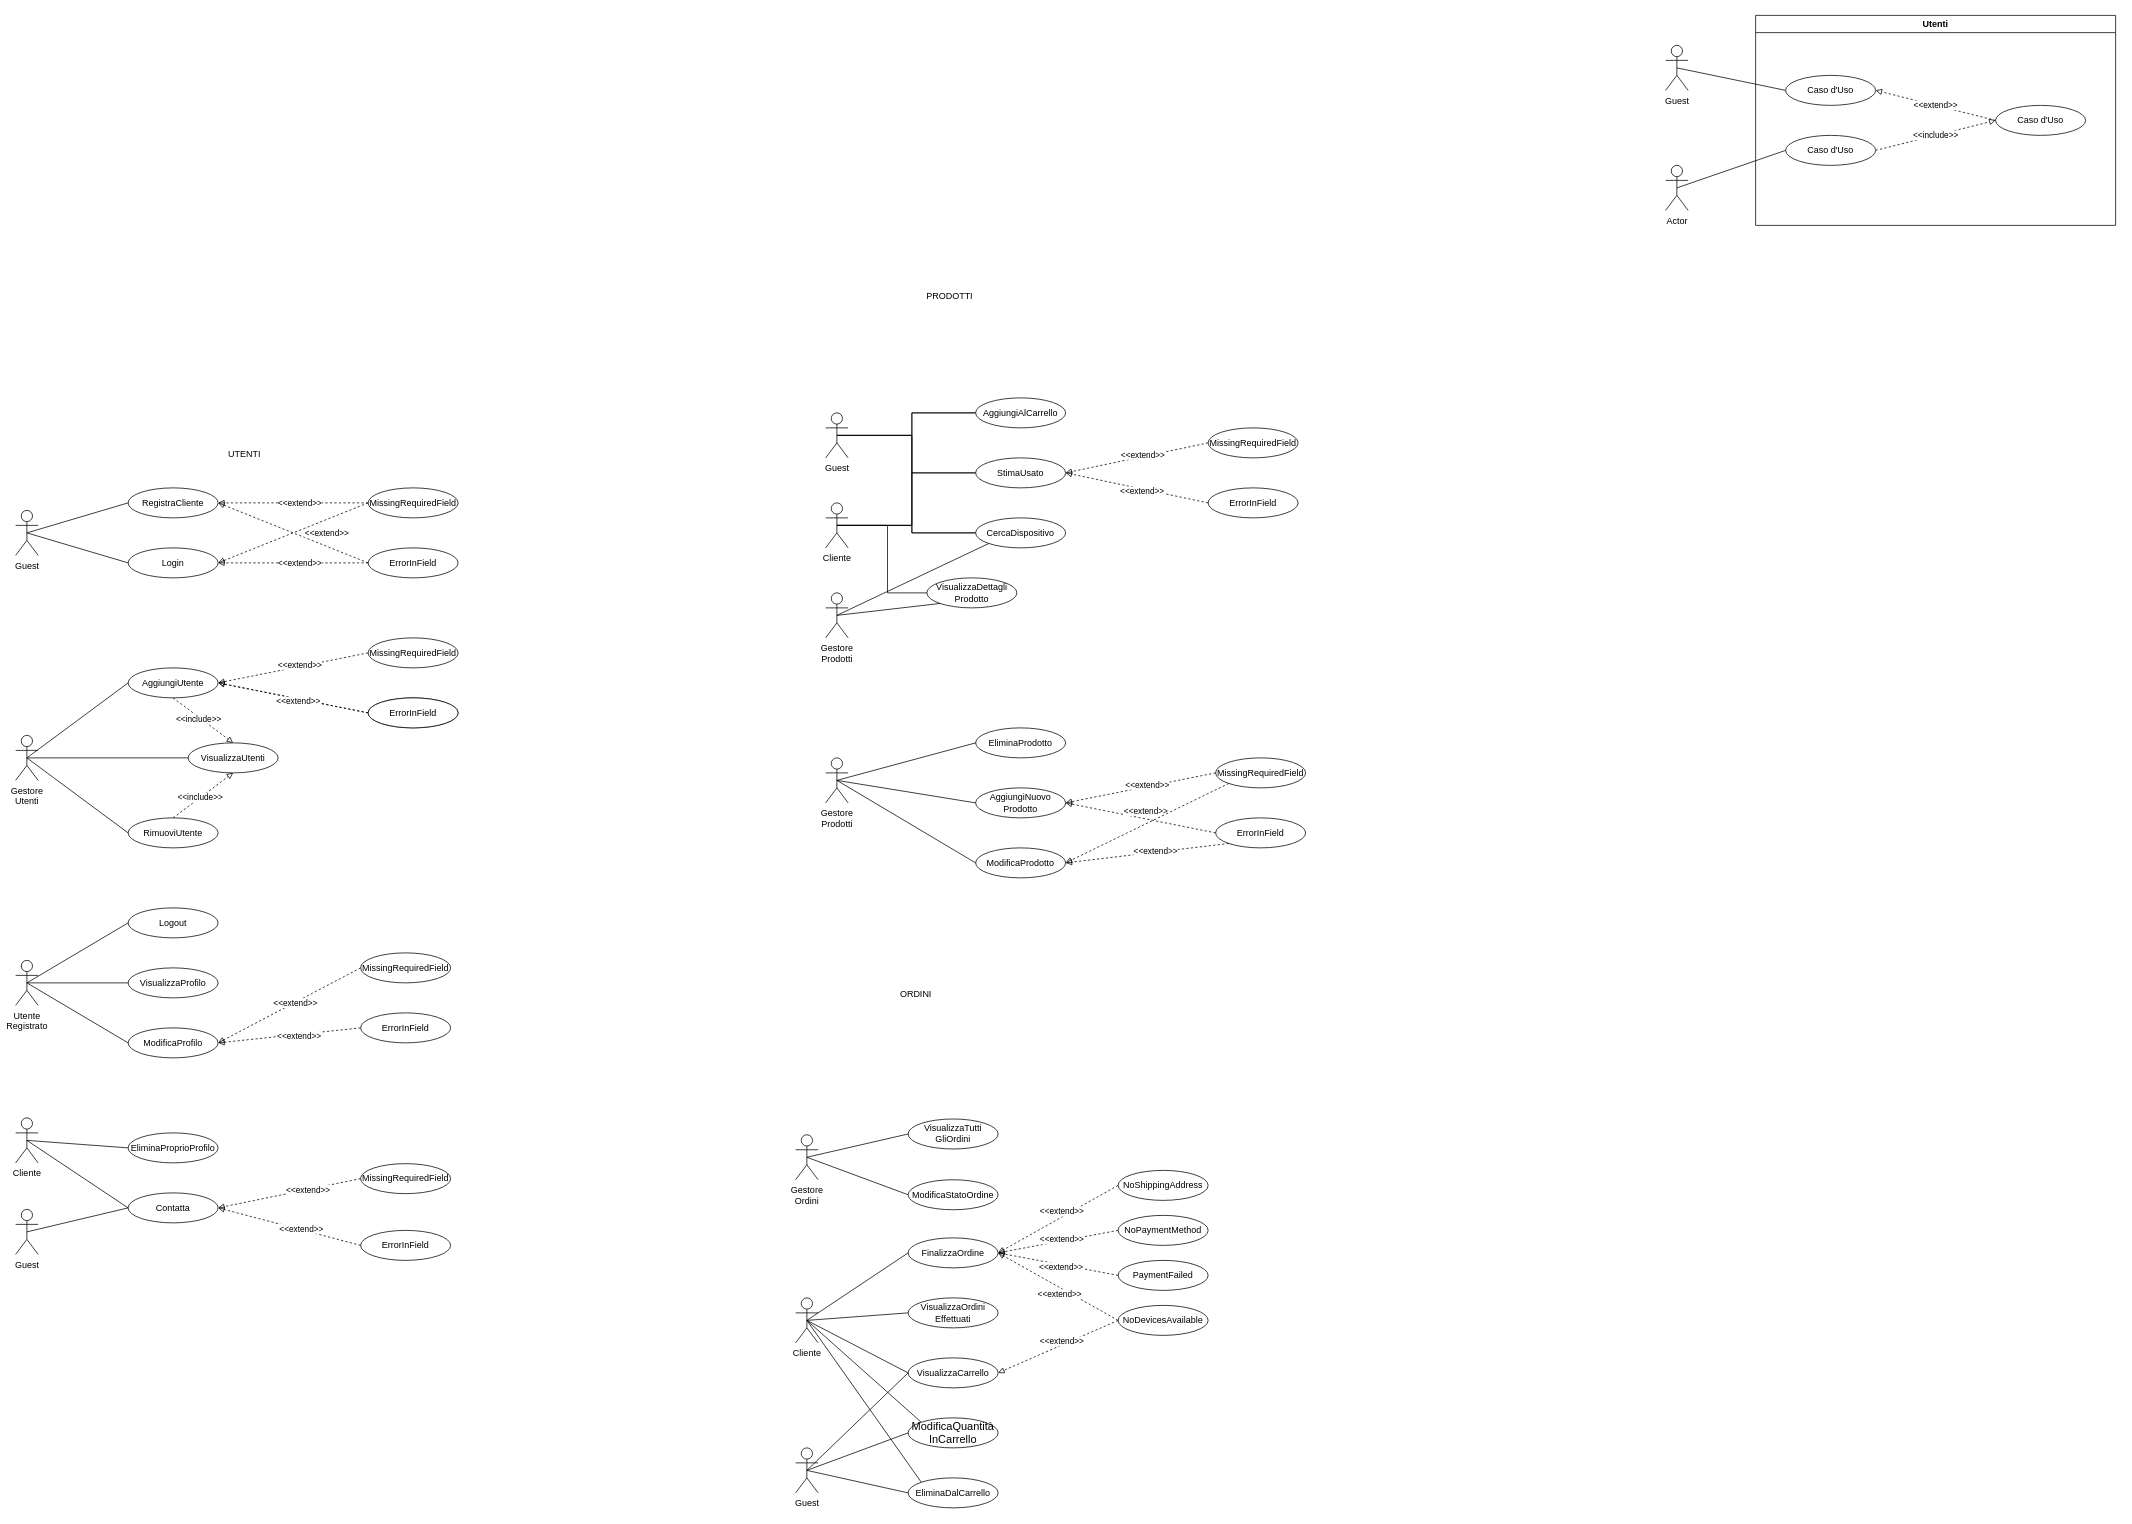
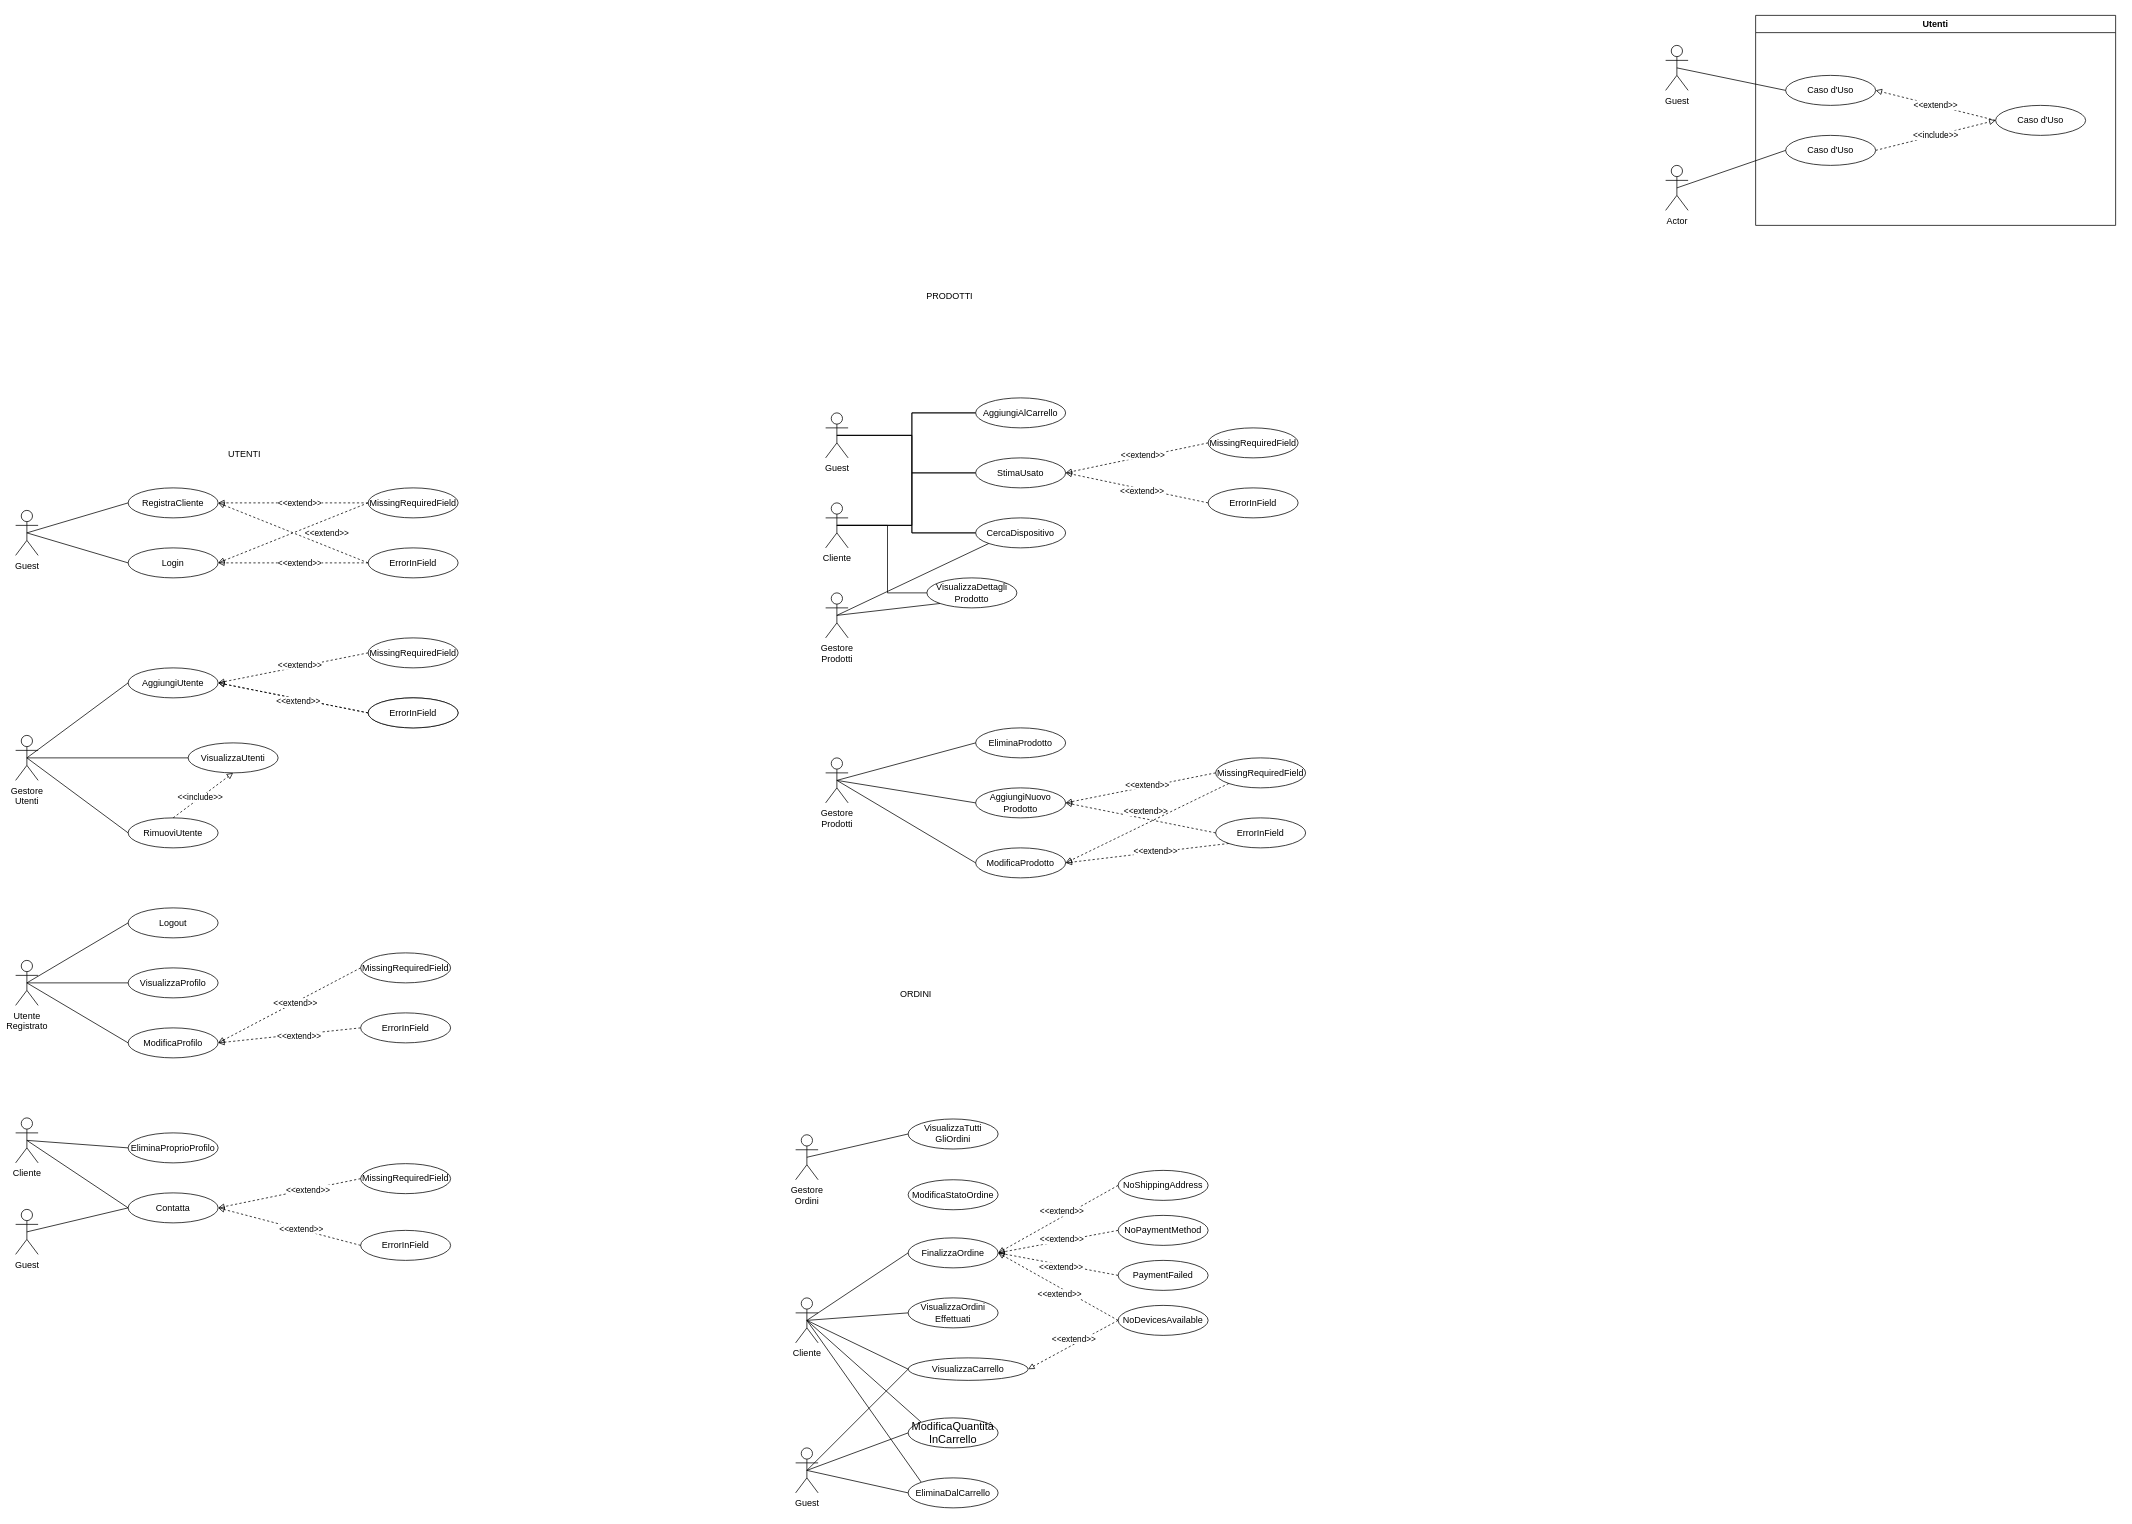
edge "AggiungiUtente" -> "VisualizzaUtenti": removed, label "<<include>>"
edge "Gestore Ordini" -- "ModificaStatoOrdine": removed
node "VisualizzaCarrello": size 90x30 -> 120x23
